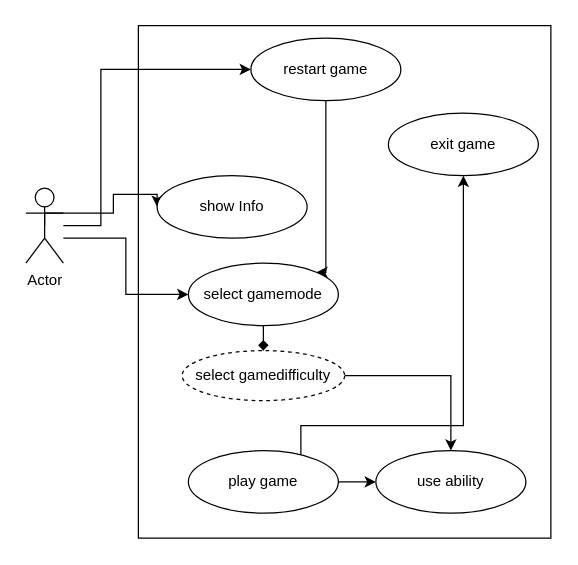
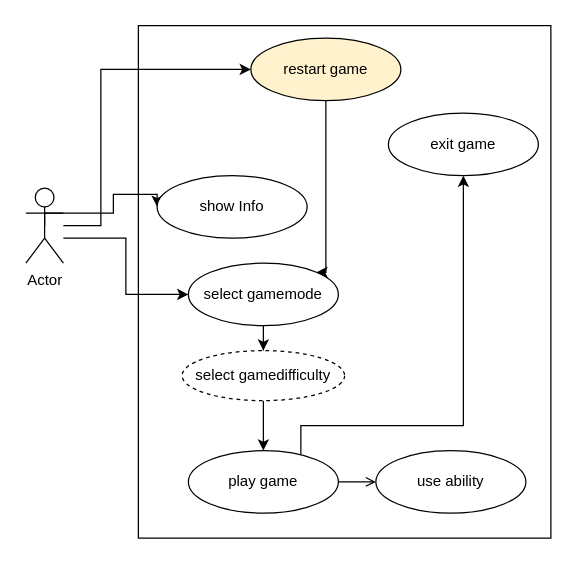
node "restart game": fillcolor #ffffff -> #fff2cc
edge "select gamemode" -> "select gamedifficulty": arrowhead diamond -> classic
edge "select gamedifficulty" -> "use ability": now "select gamedifficulty" -> "play game"
edge "play game" -> "use ability": arrowhead classic -> open
